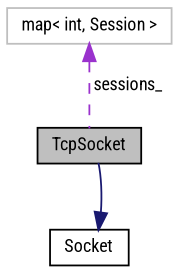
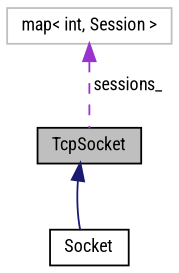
edge "TcpSocket" -> "Socket": reversed
